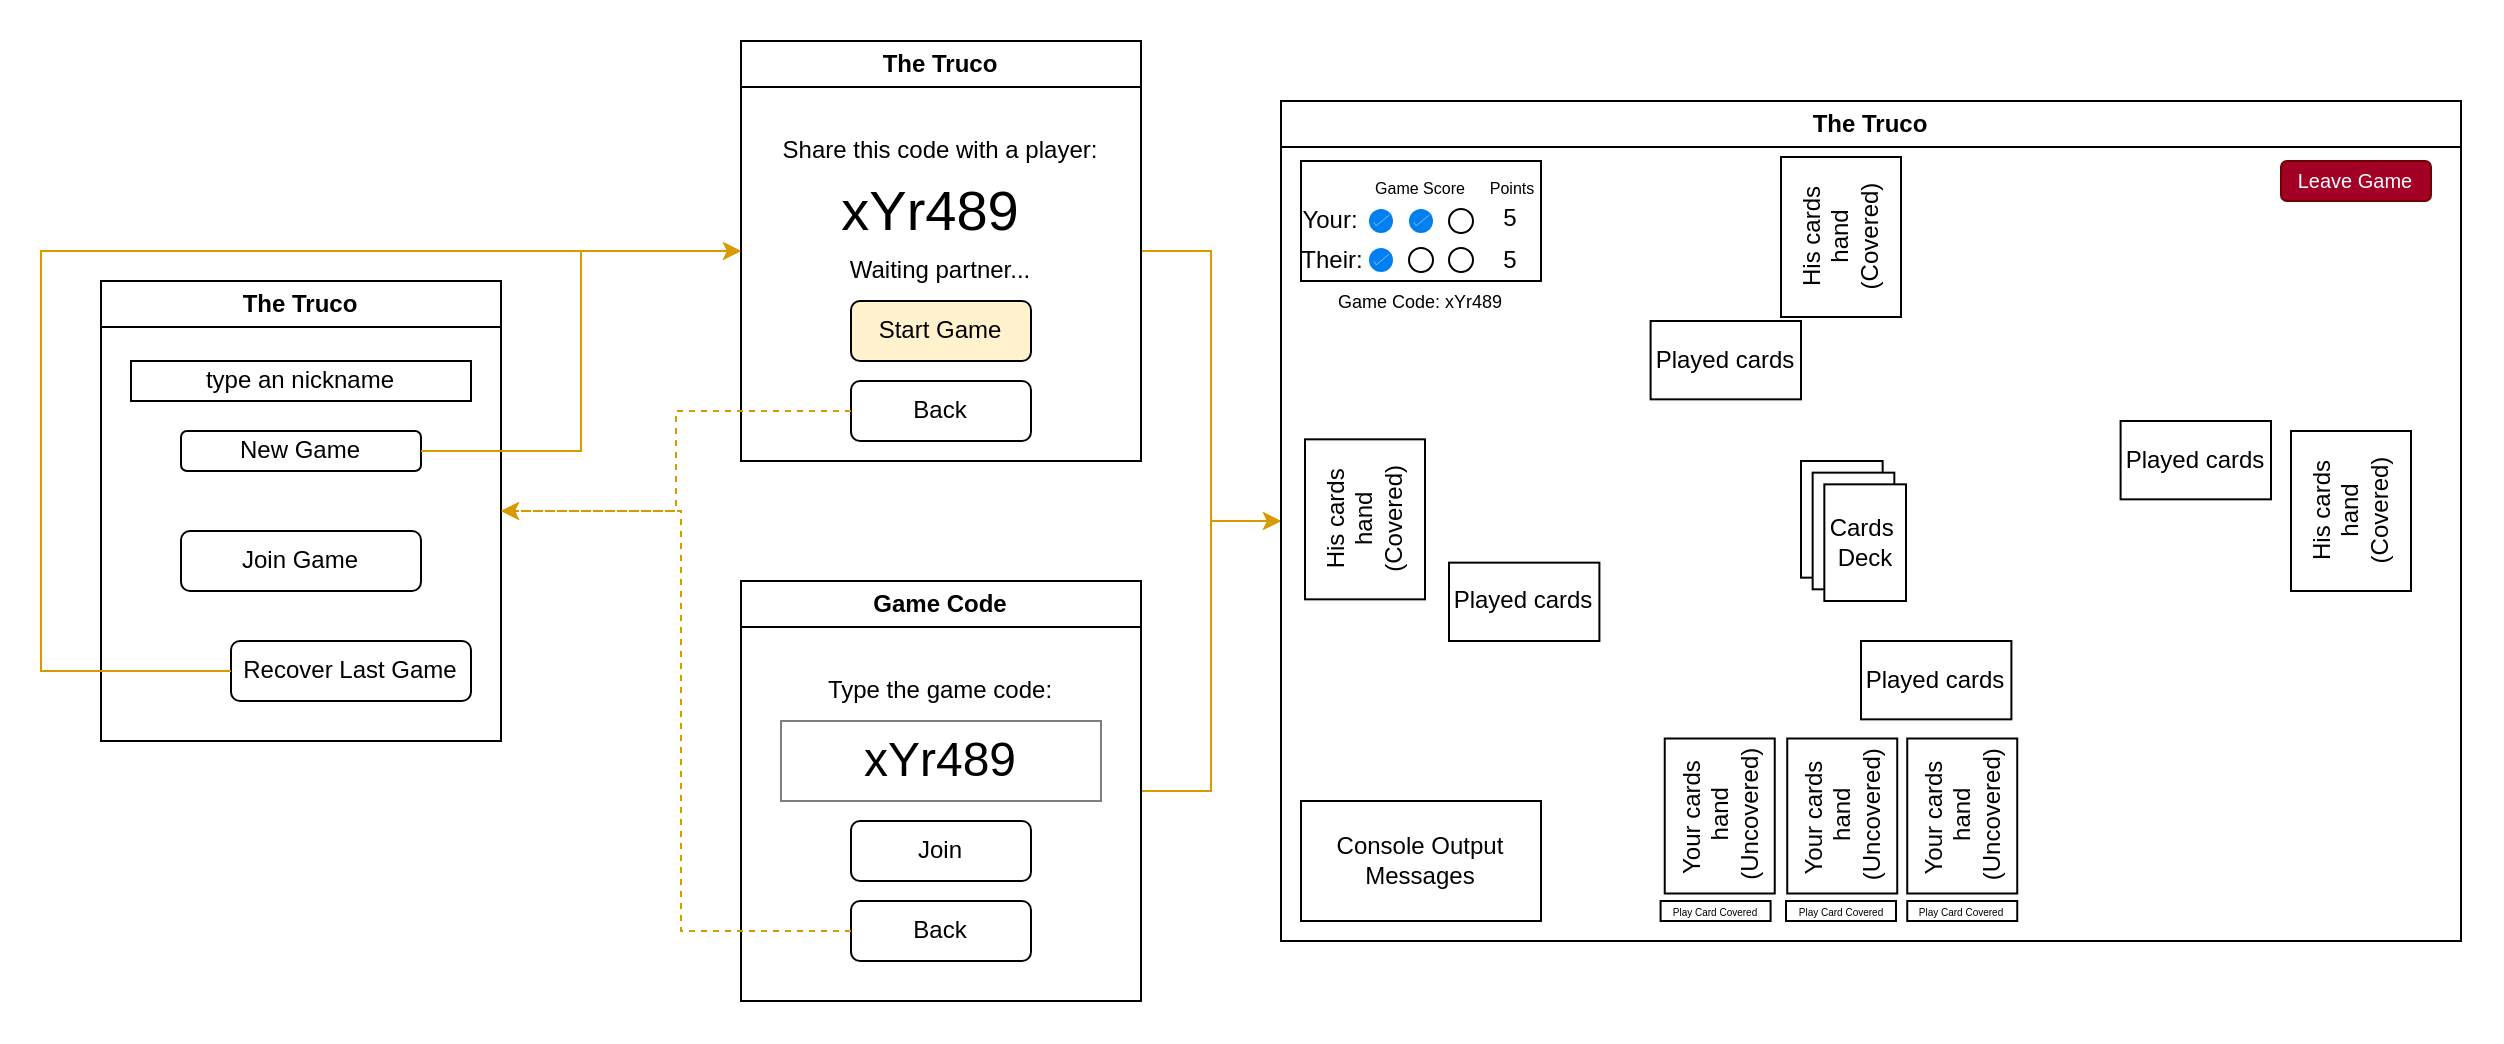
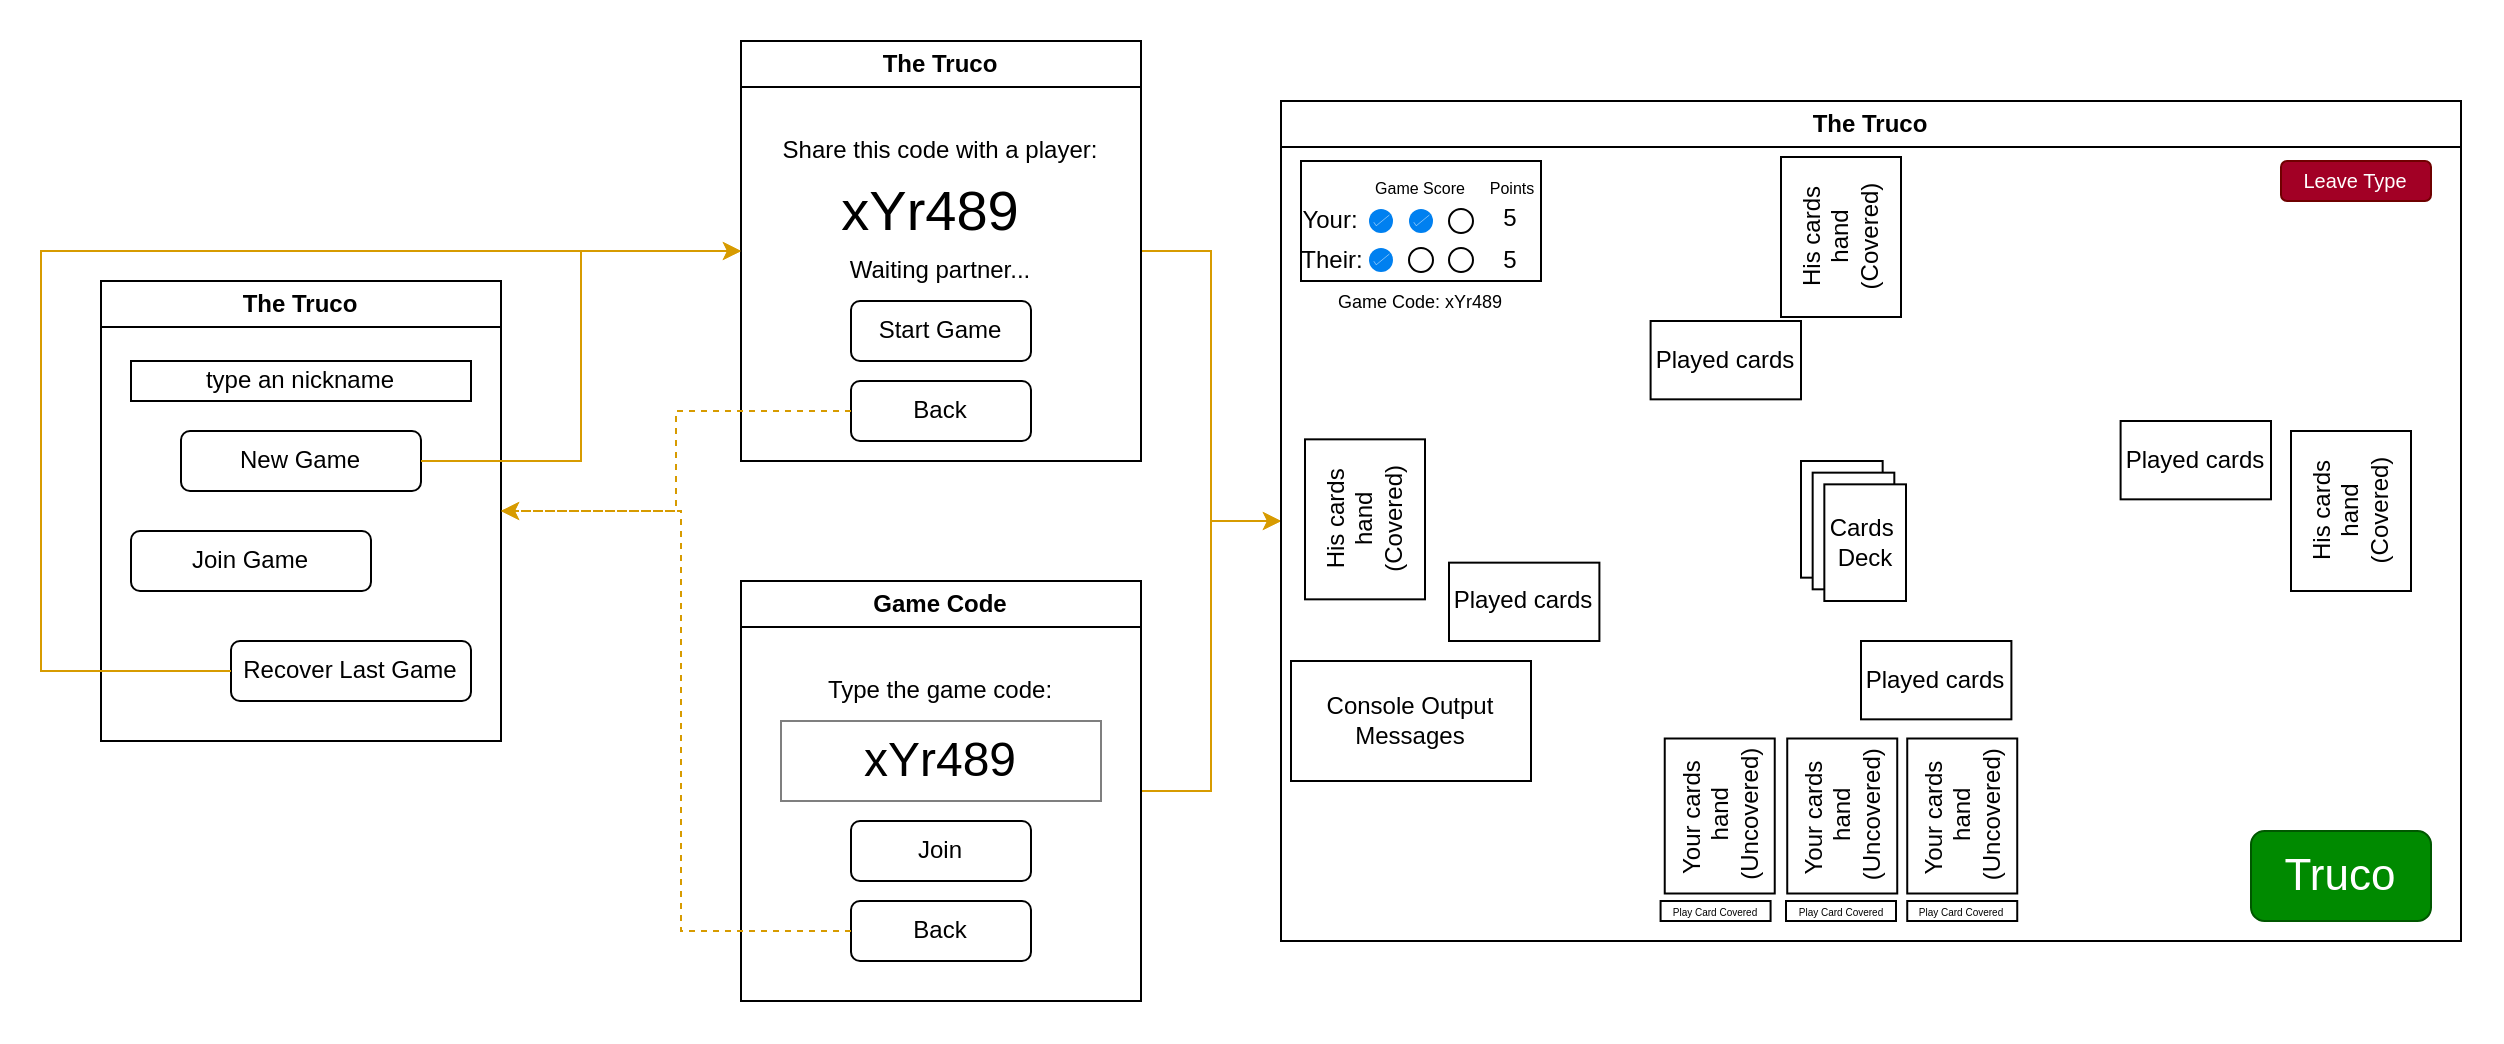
node "Leave Game": label "Leave Game" -> "Leave Type"
node "Start Game": fillcolor #fff2cc -> #ffffff
node "New Game": size 240x40 -> 240x60
node "Join Game": moved (301, 561) -> (251, 561)
node "Console Output Messages": moved (1421, 861) -> (1411, 721)
node "Truco": added
